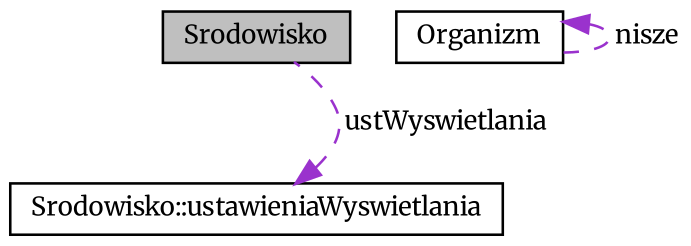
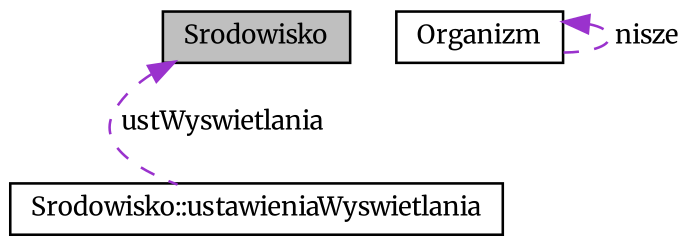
edge "Srodowisko" -> "Srodowisko::ustawieniaWyswietlania": reversed
